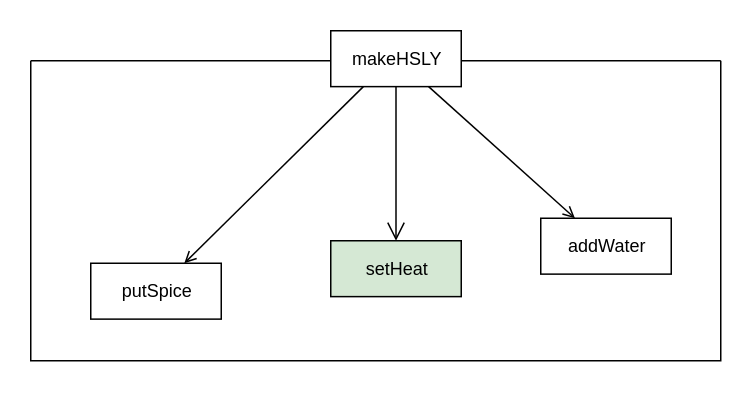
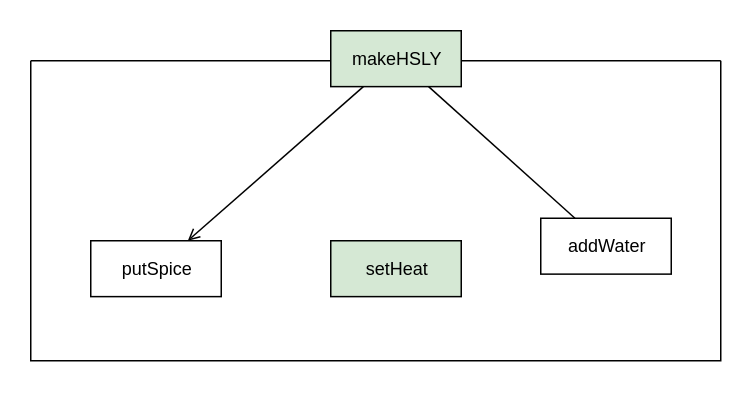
node "makeHSLY": fillcolor #ffffff -> #d5e8d4
edge "makeHSLY" -> "setHeat": removed
edge "makeHSLY" -> "addWater": arrowhead open -> none
node "putSpice": moved (156, 291) -> (156, 269)
